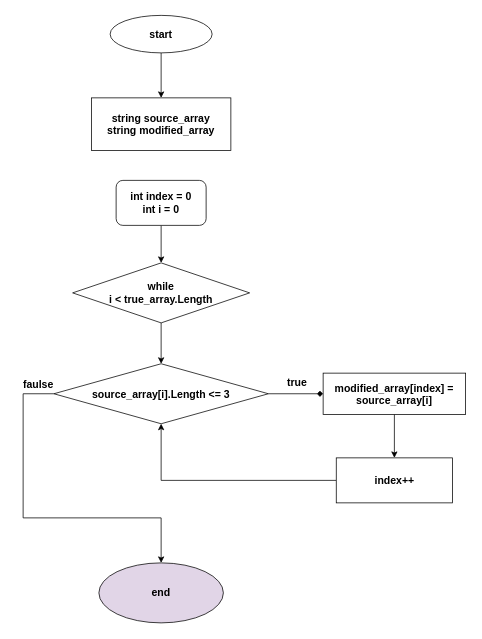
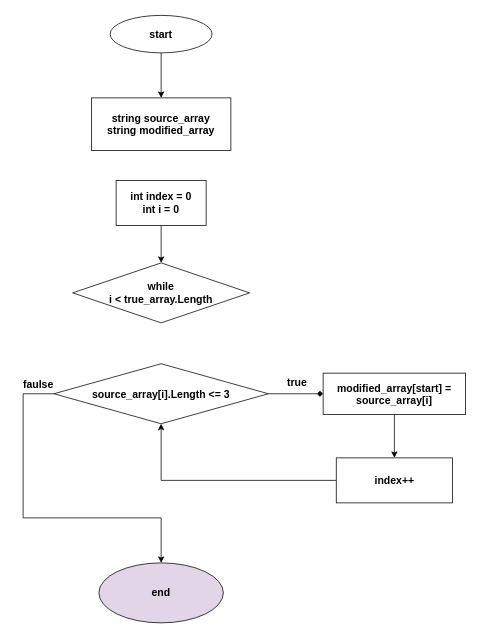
node "int index = 0int i = 0": shape rounded rectangle -> rectangle
edge "whilei < true_array.Length" -> "source_array[i].Length <= 3": removed
node "modified_array[index] = source_array[i]": label "modified_array[index] = source_array[i]" -> "modified_array[start] = source_array[i]"
